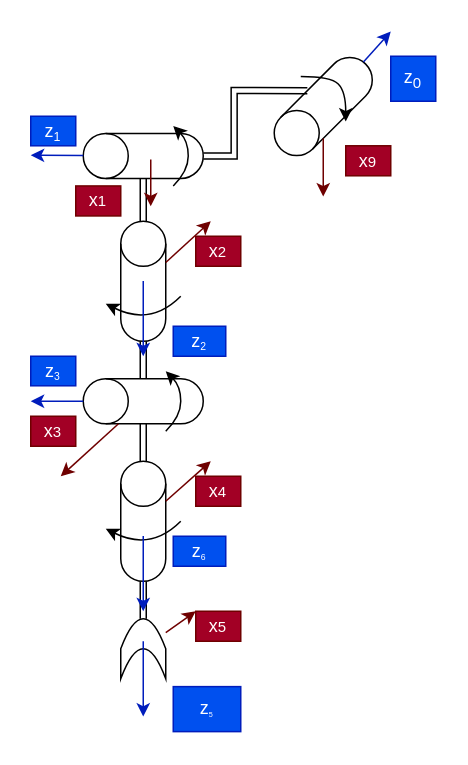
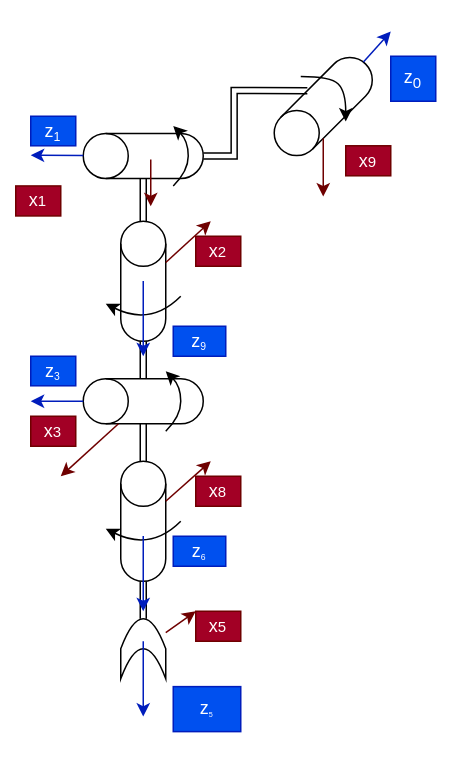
node "x1": moved (98, 201) -> (38, 201)
node "z2": label "z2" -> "z9"
node "x4": label "x4" -> "x8"
